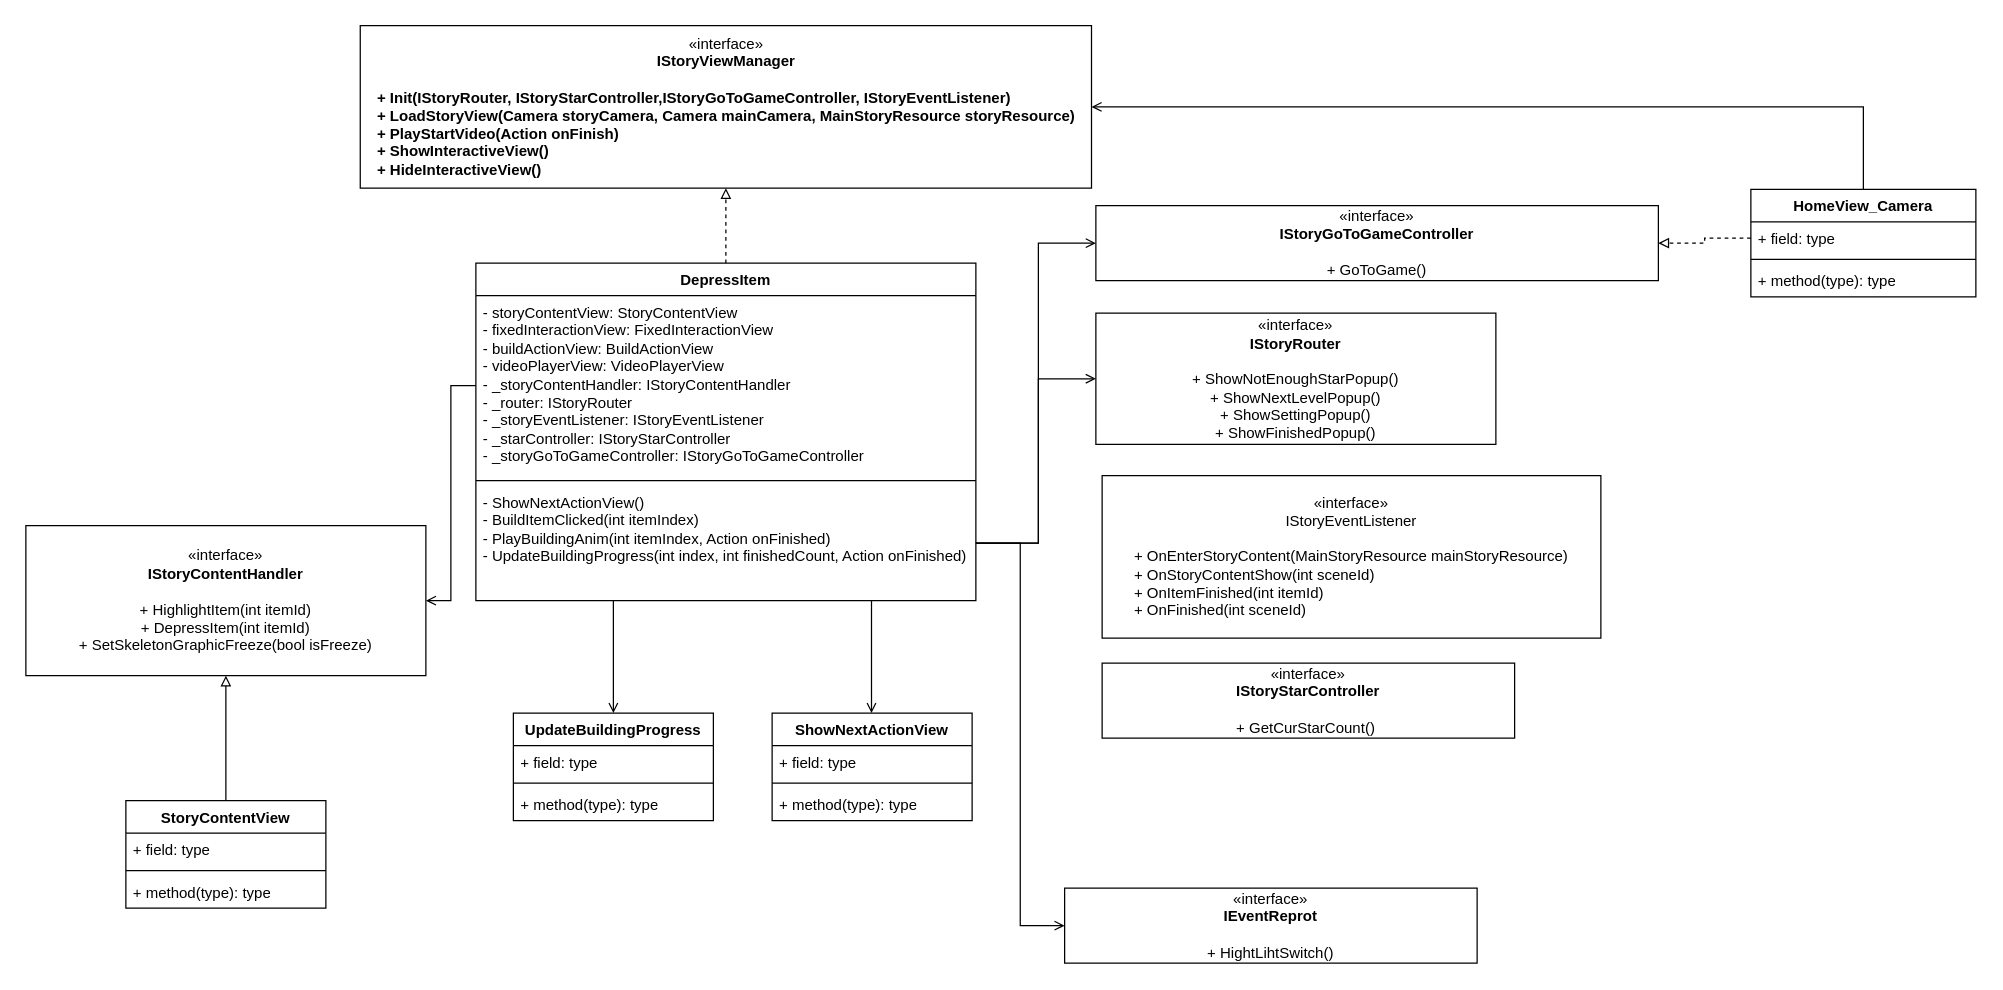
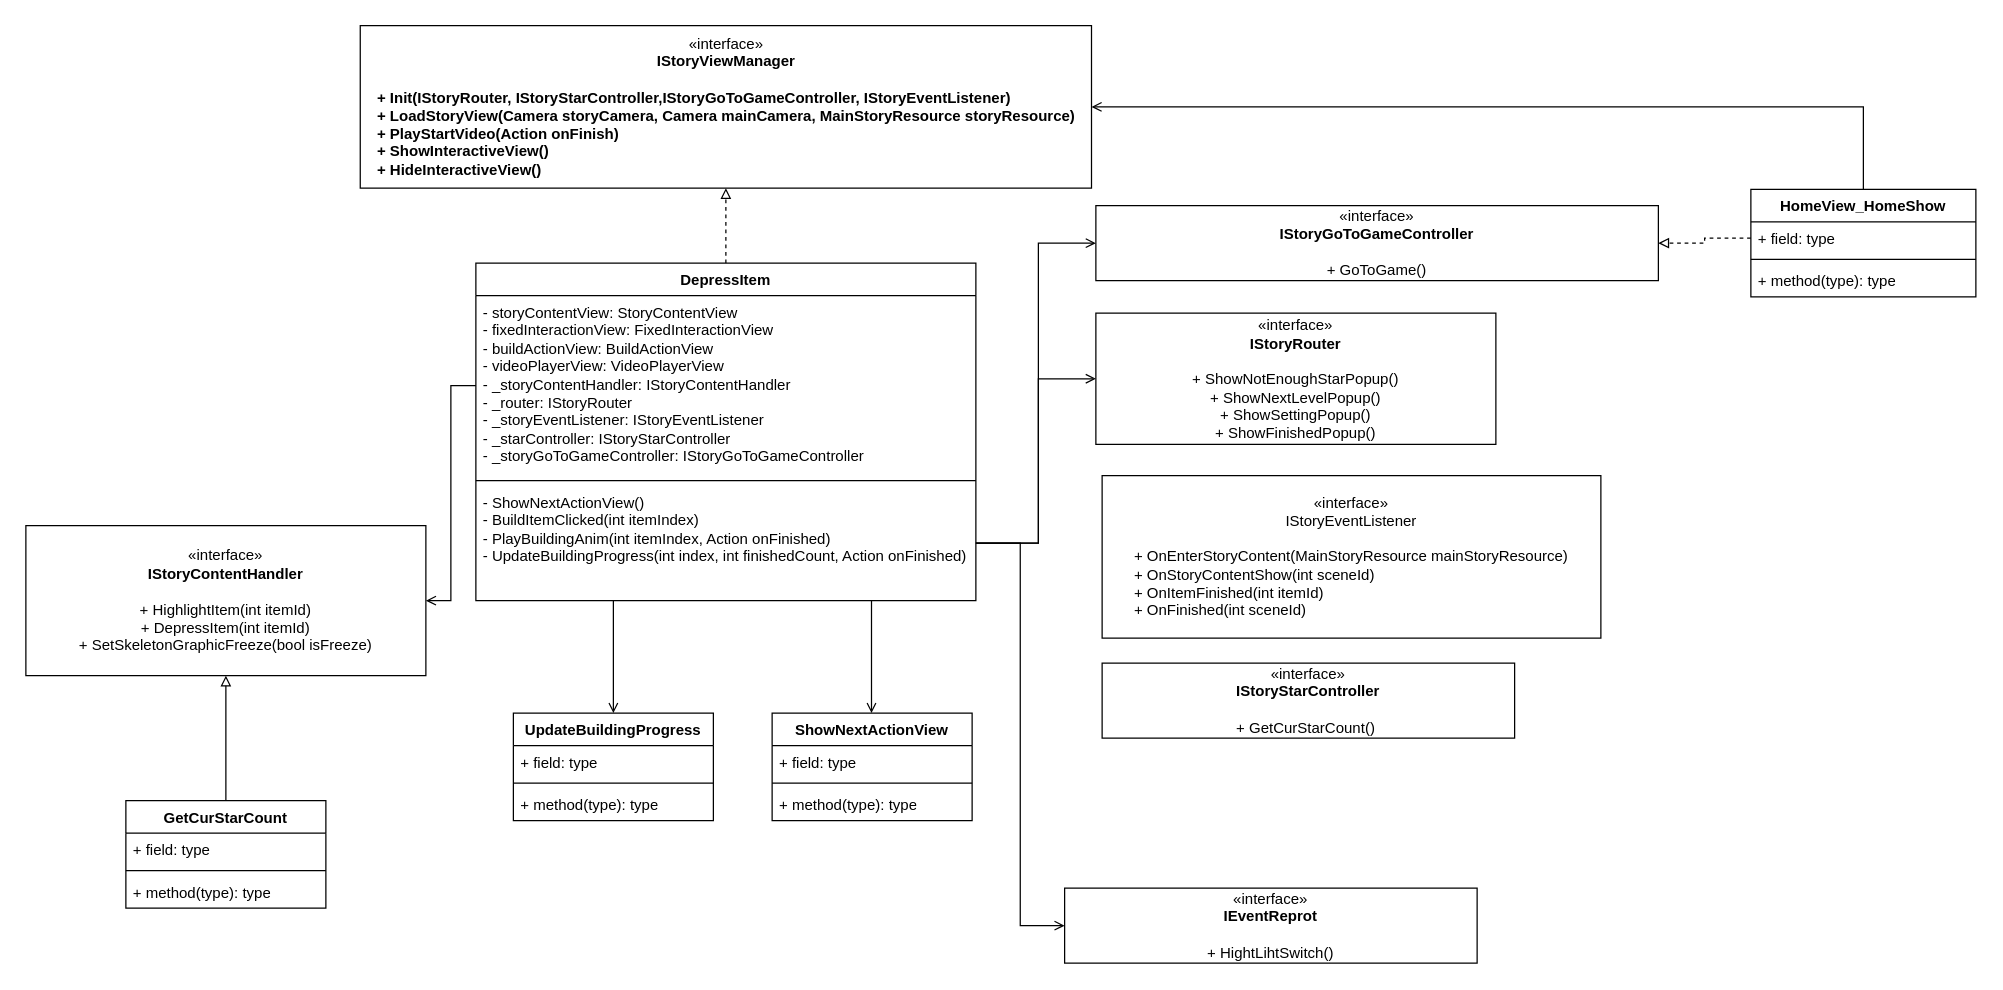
node "HomeView_Camera": label "HomeView_Camera" -> "HomeView_HomeShow"
node "StoryContentView": label "StoryContentView" -> "GetCurStarCount"
